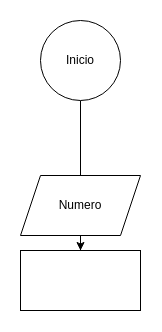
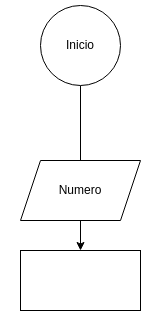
node "Inicio": moved (81, 61) -> (81, 46)
node "Numero": moved (81, 206) -> (81, 191)
